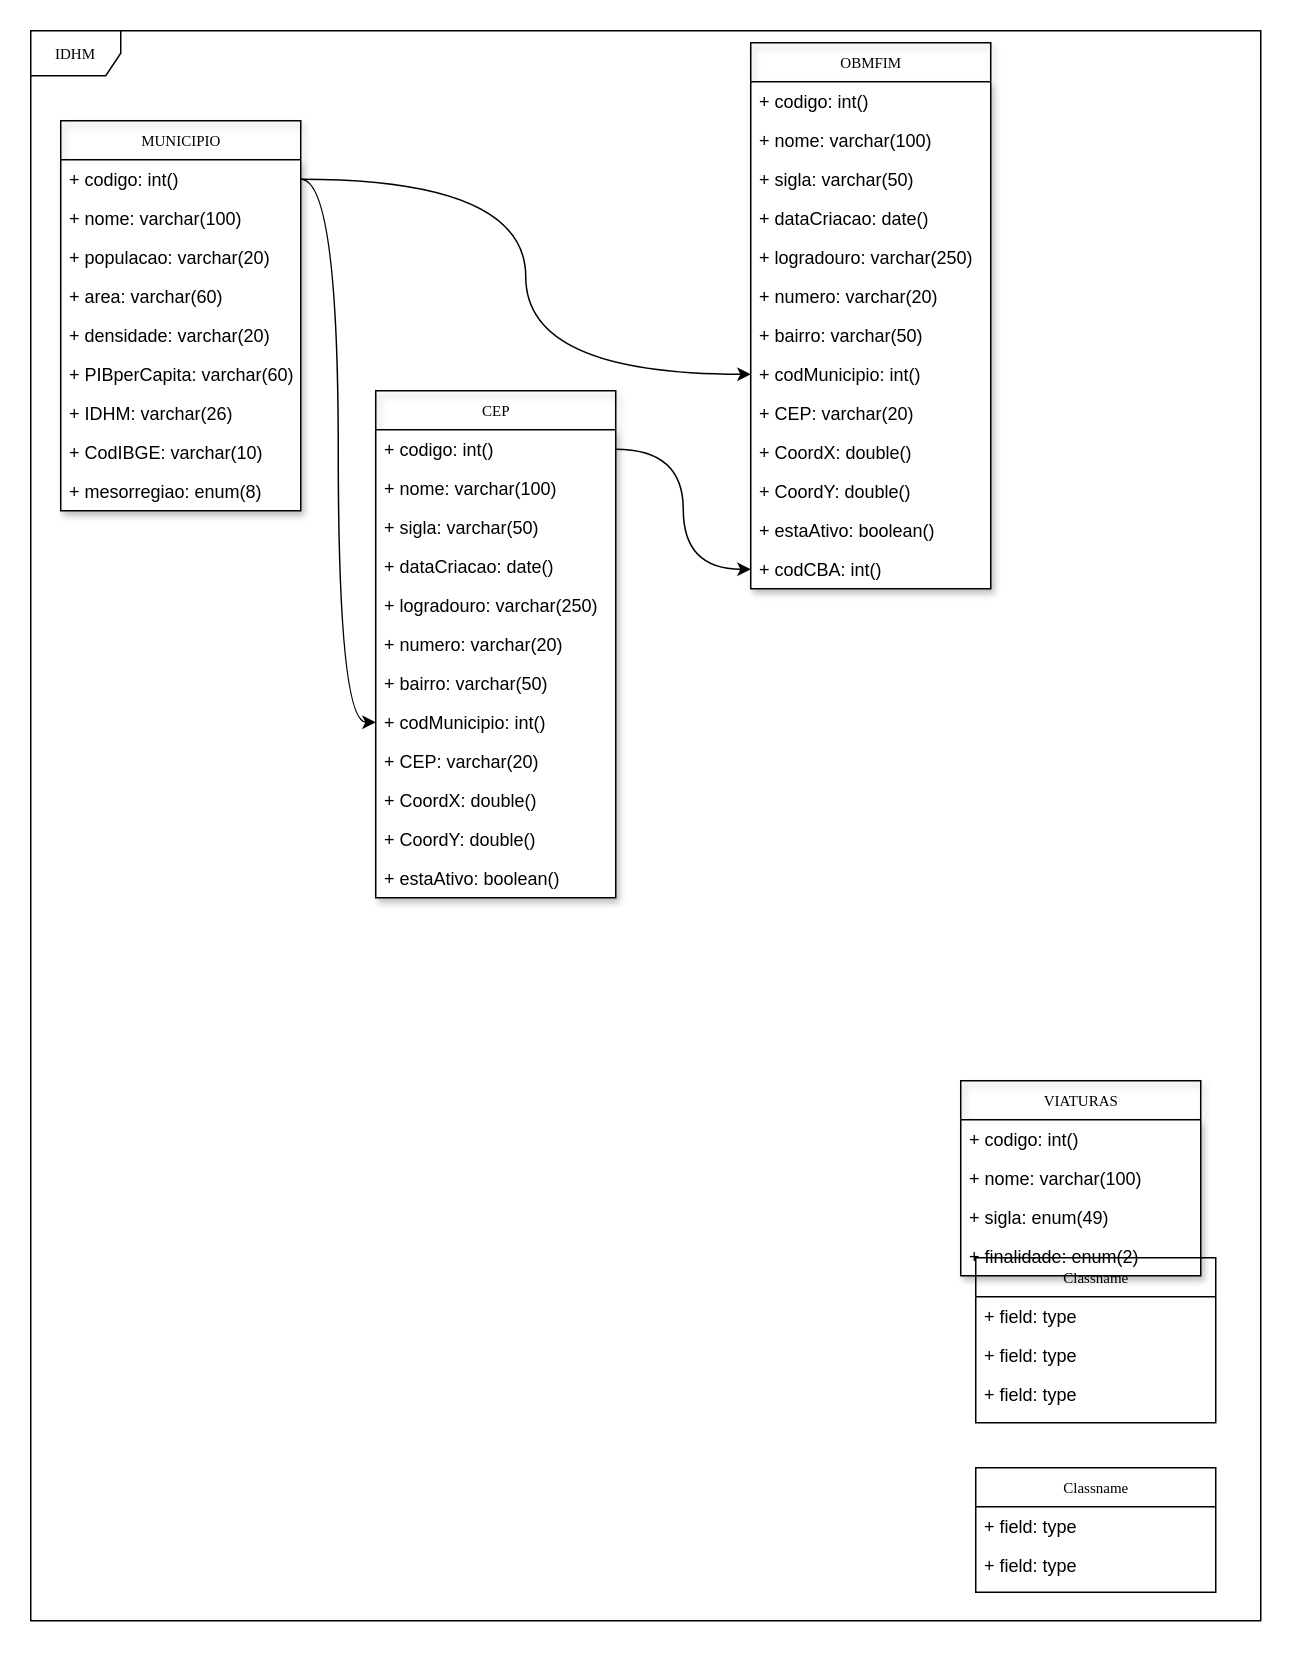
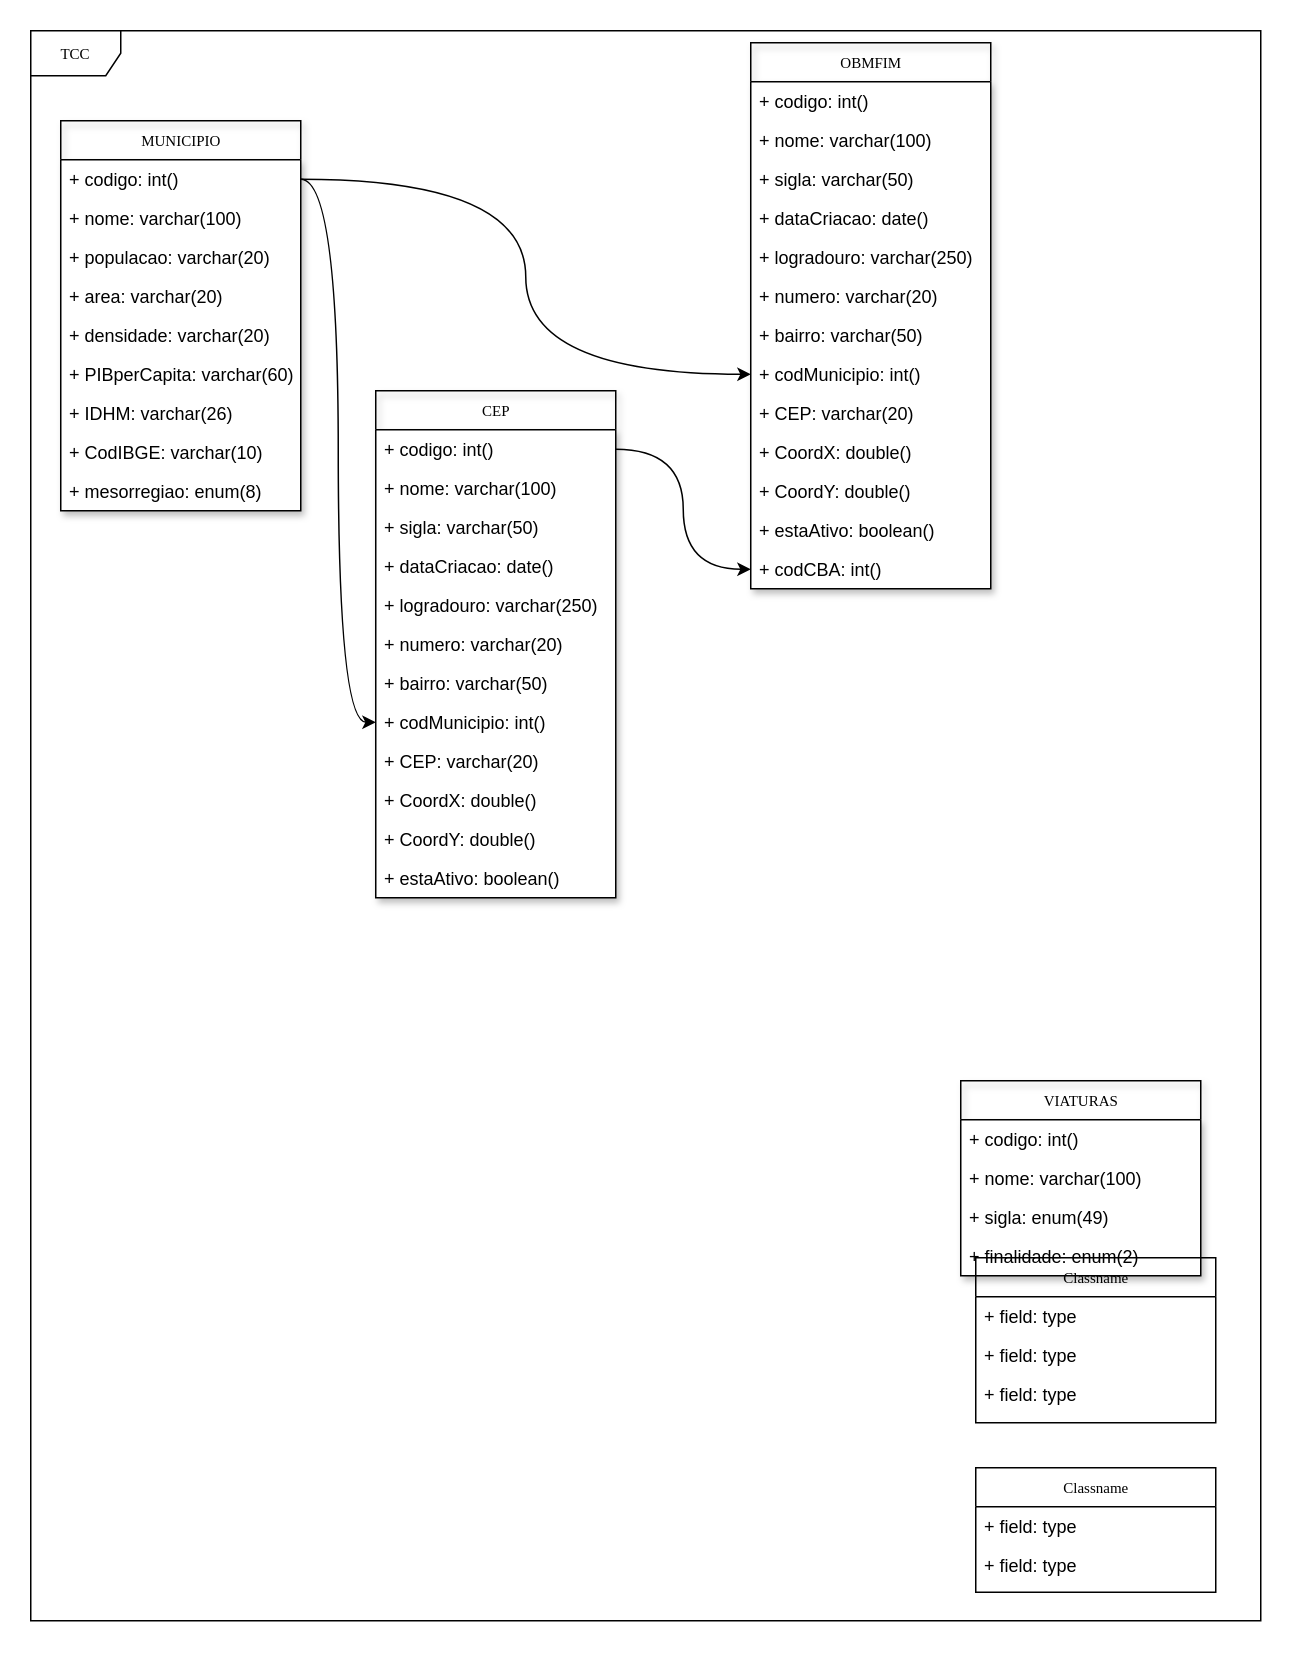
node "IDHM": label "IDHM" -> "TCC"
node "+ area: varchar(60)": label "+ area: varchar(60)" -> "+ area: varchar(20)"
